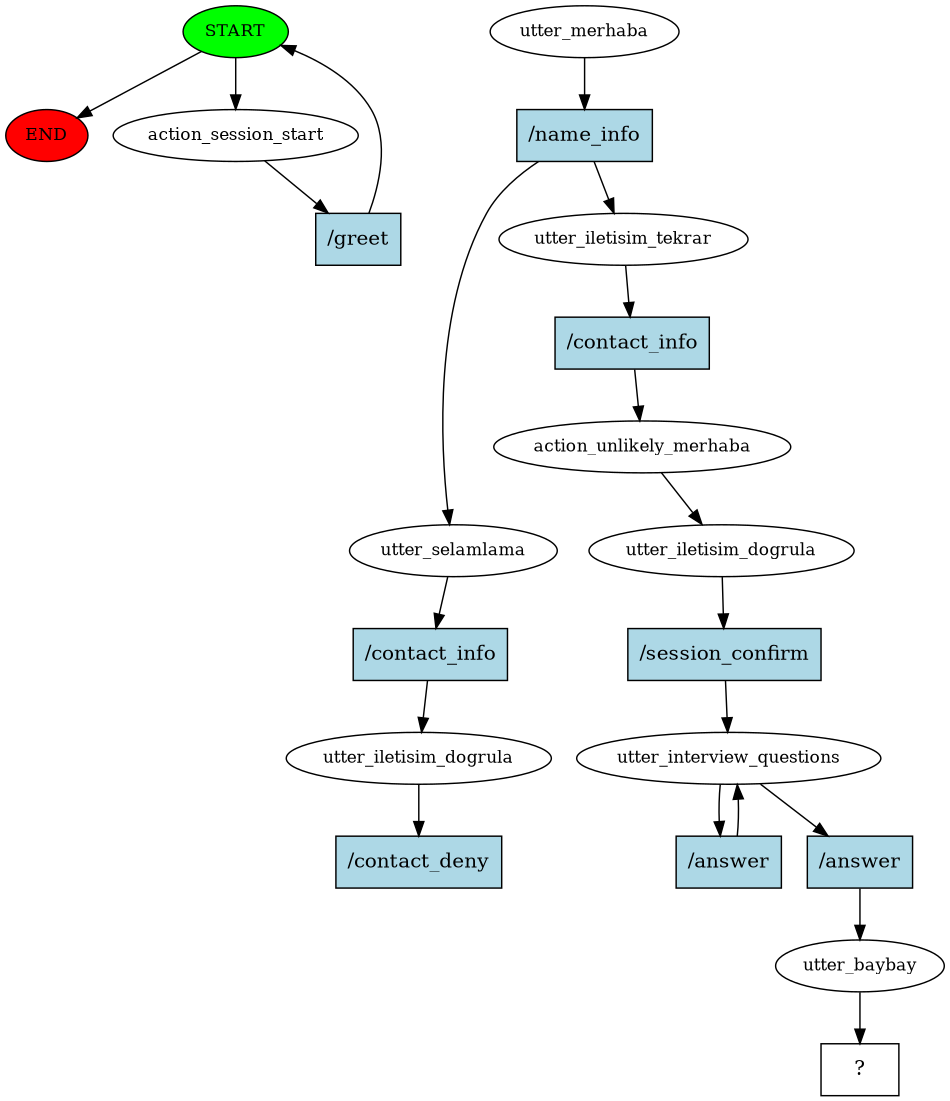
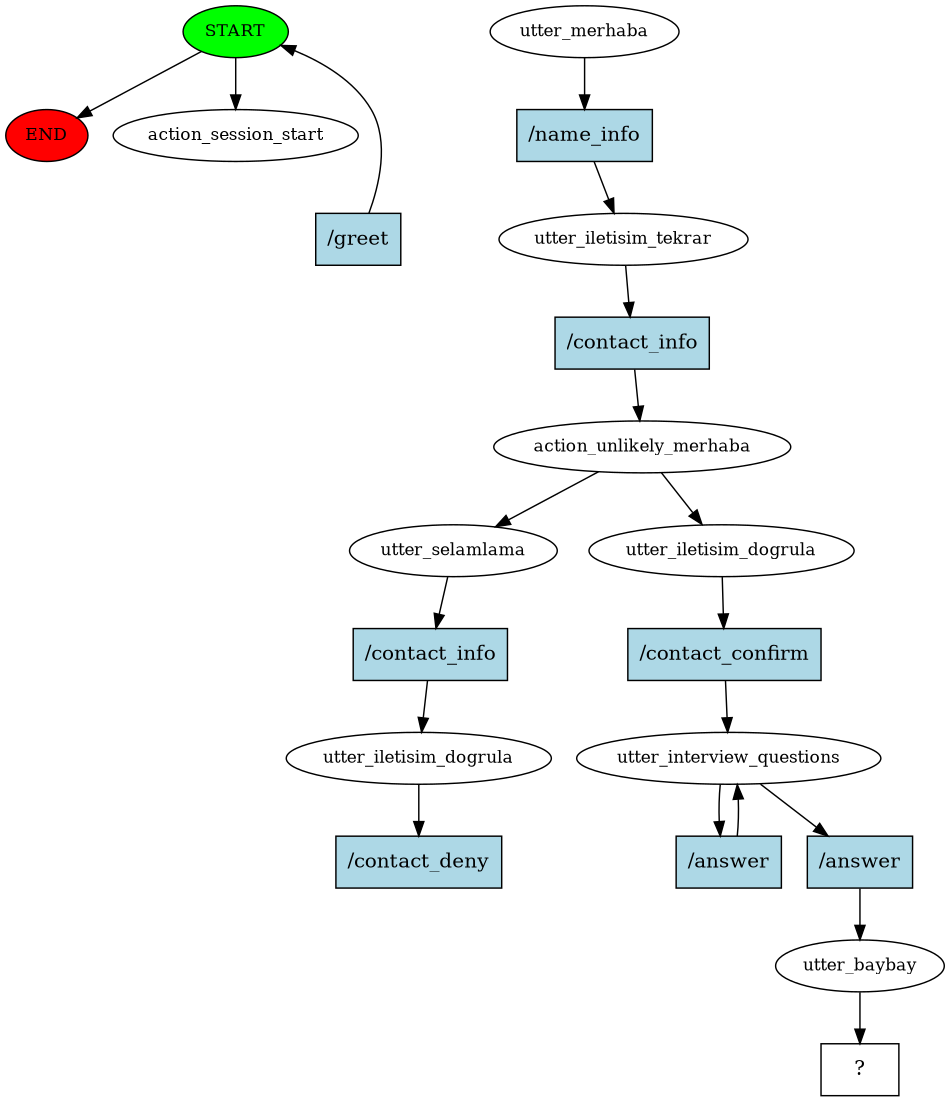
edge "action_session_start" -> "/greet": removed
edge "/name_info" -> "utter_selamlama": now "action_unlikely_merhaba" -> "utter_selamlama"
node "/session_confirm": label "/session_confirm" -> "/contact_confirm"
